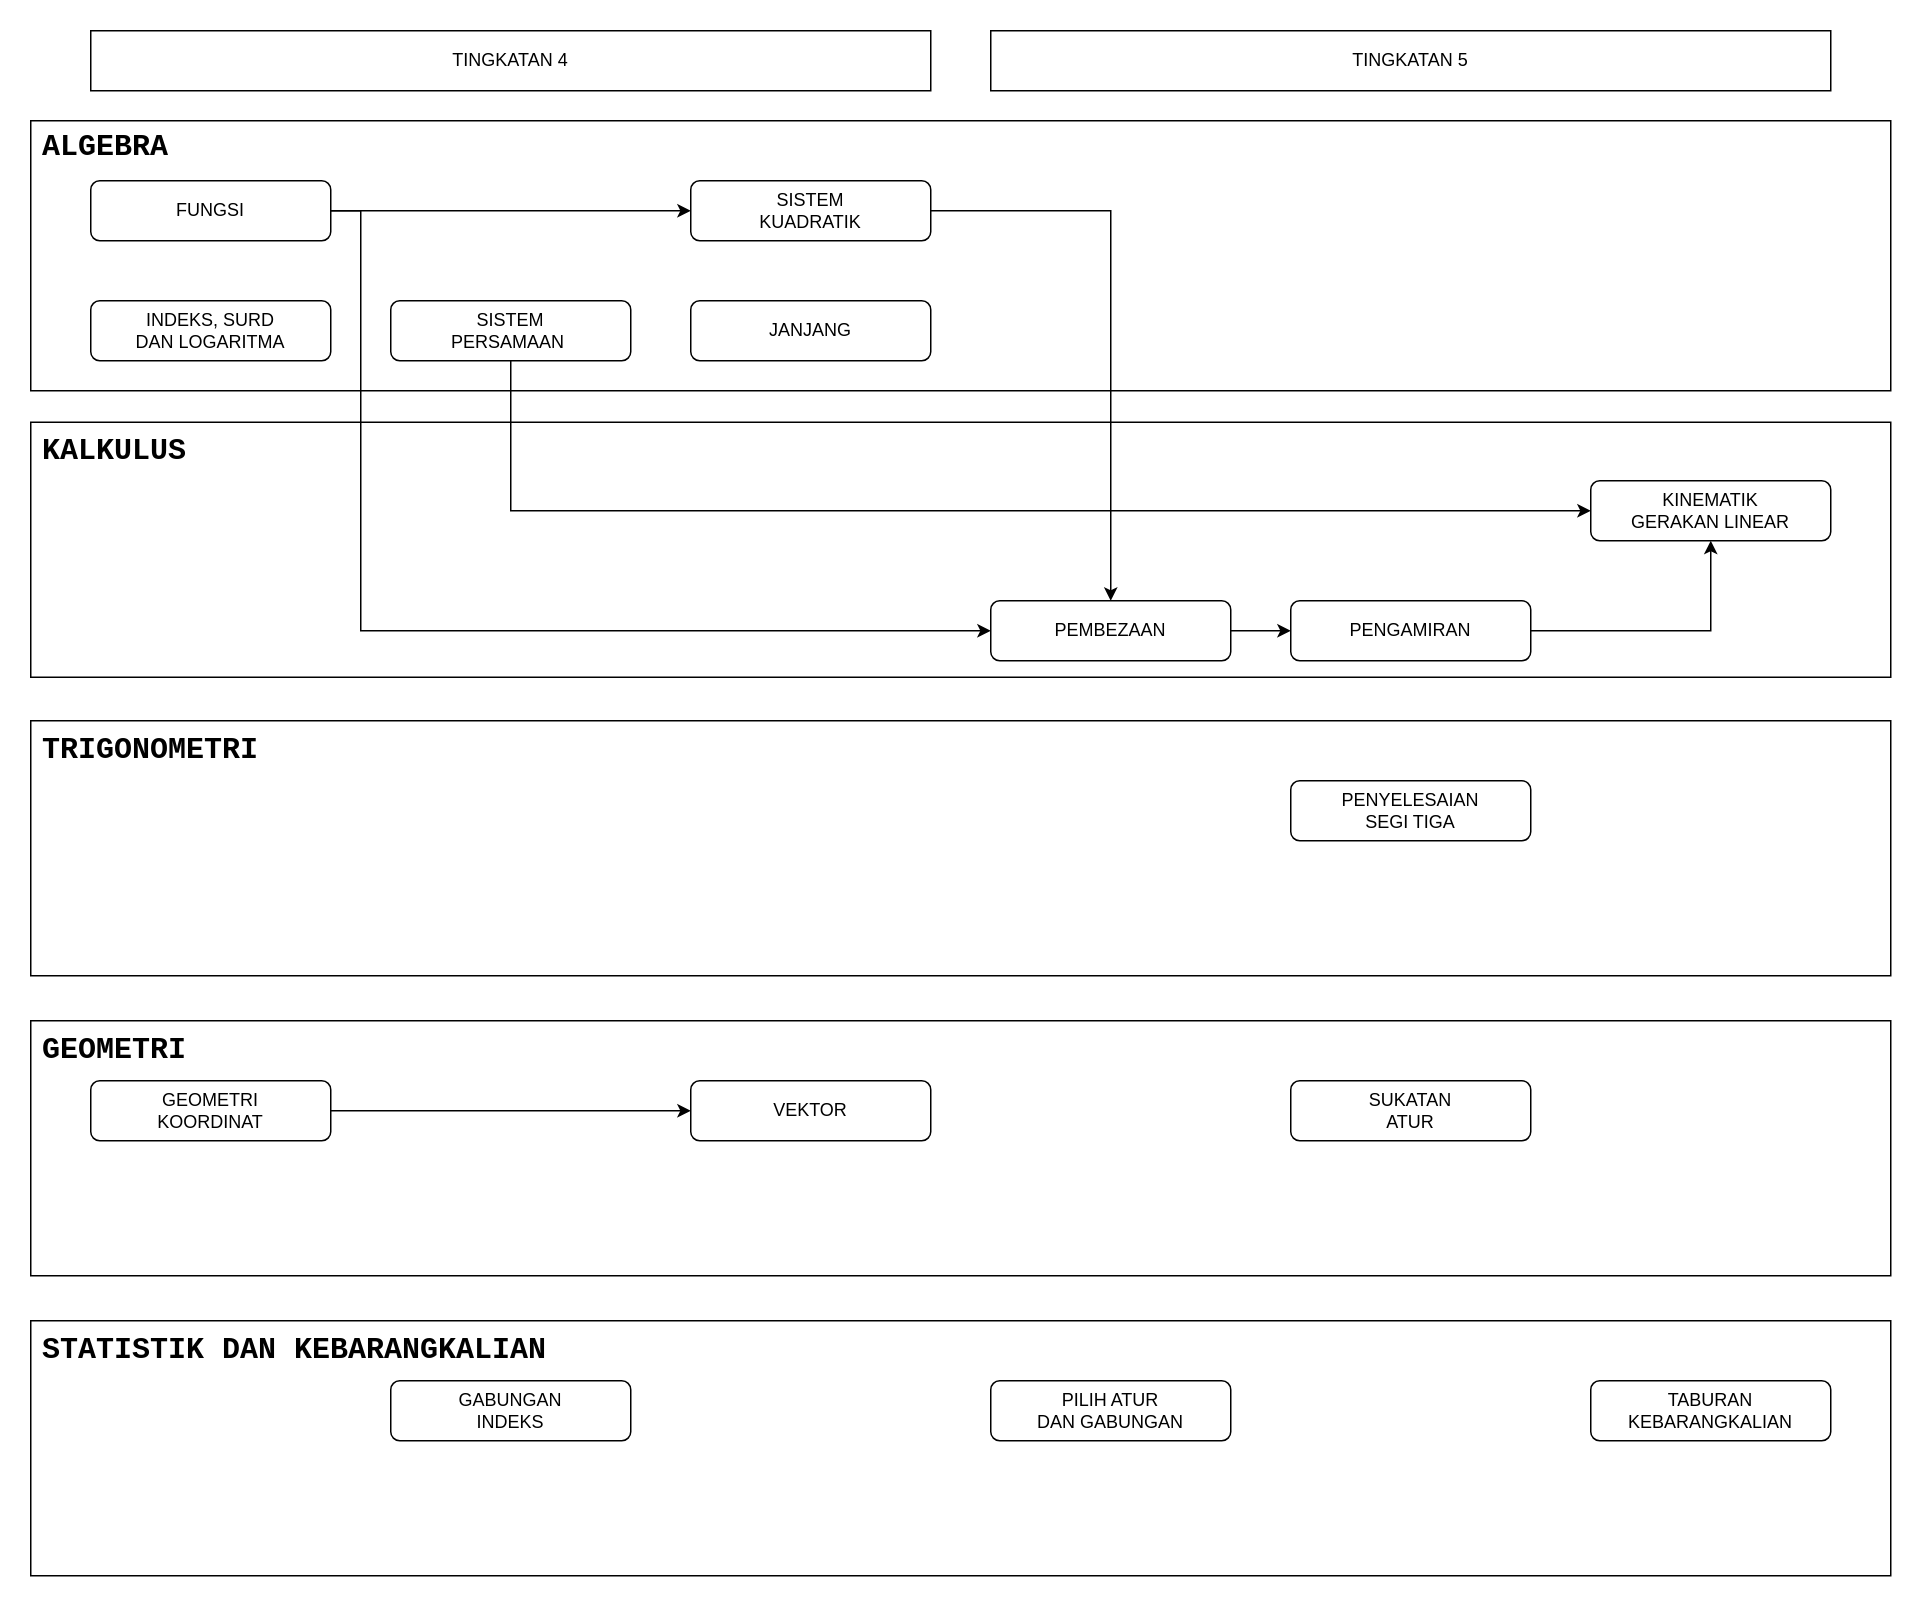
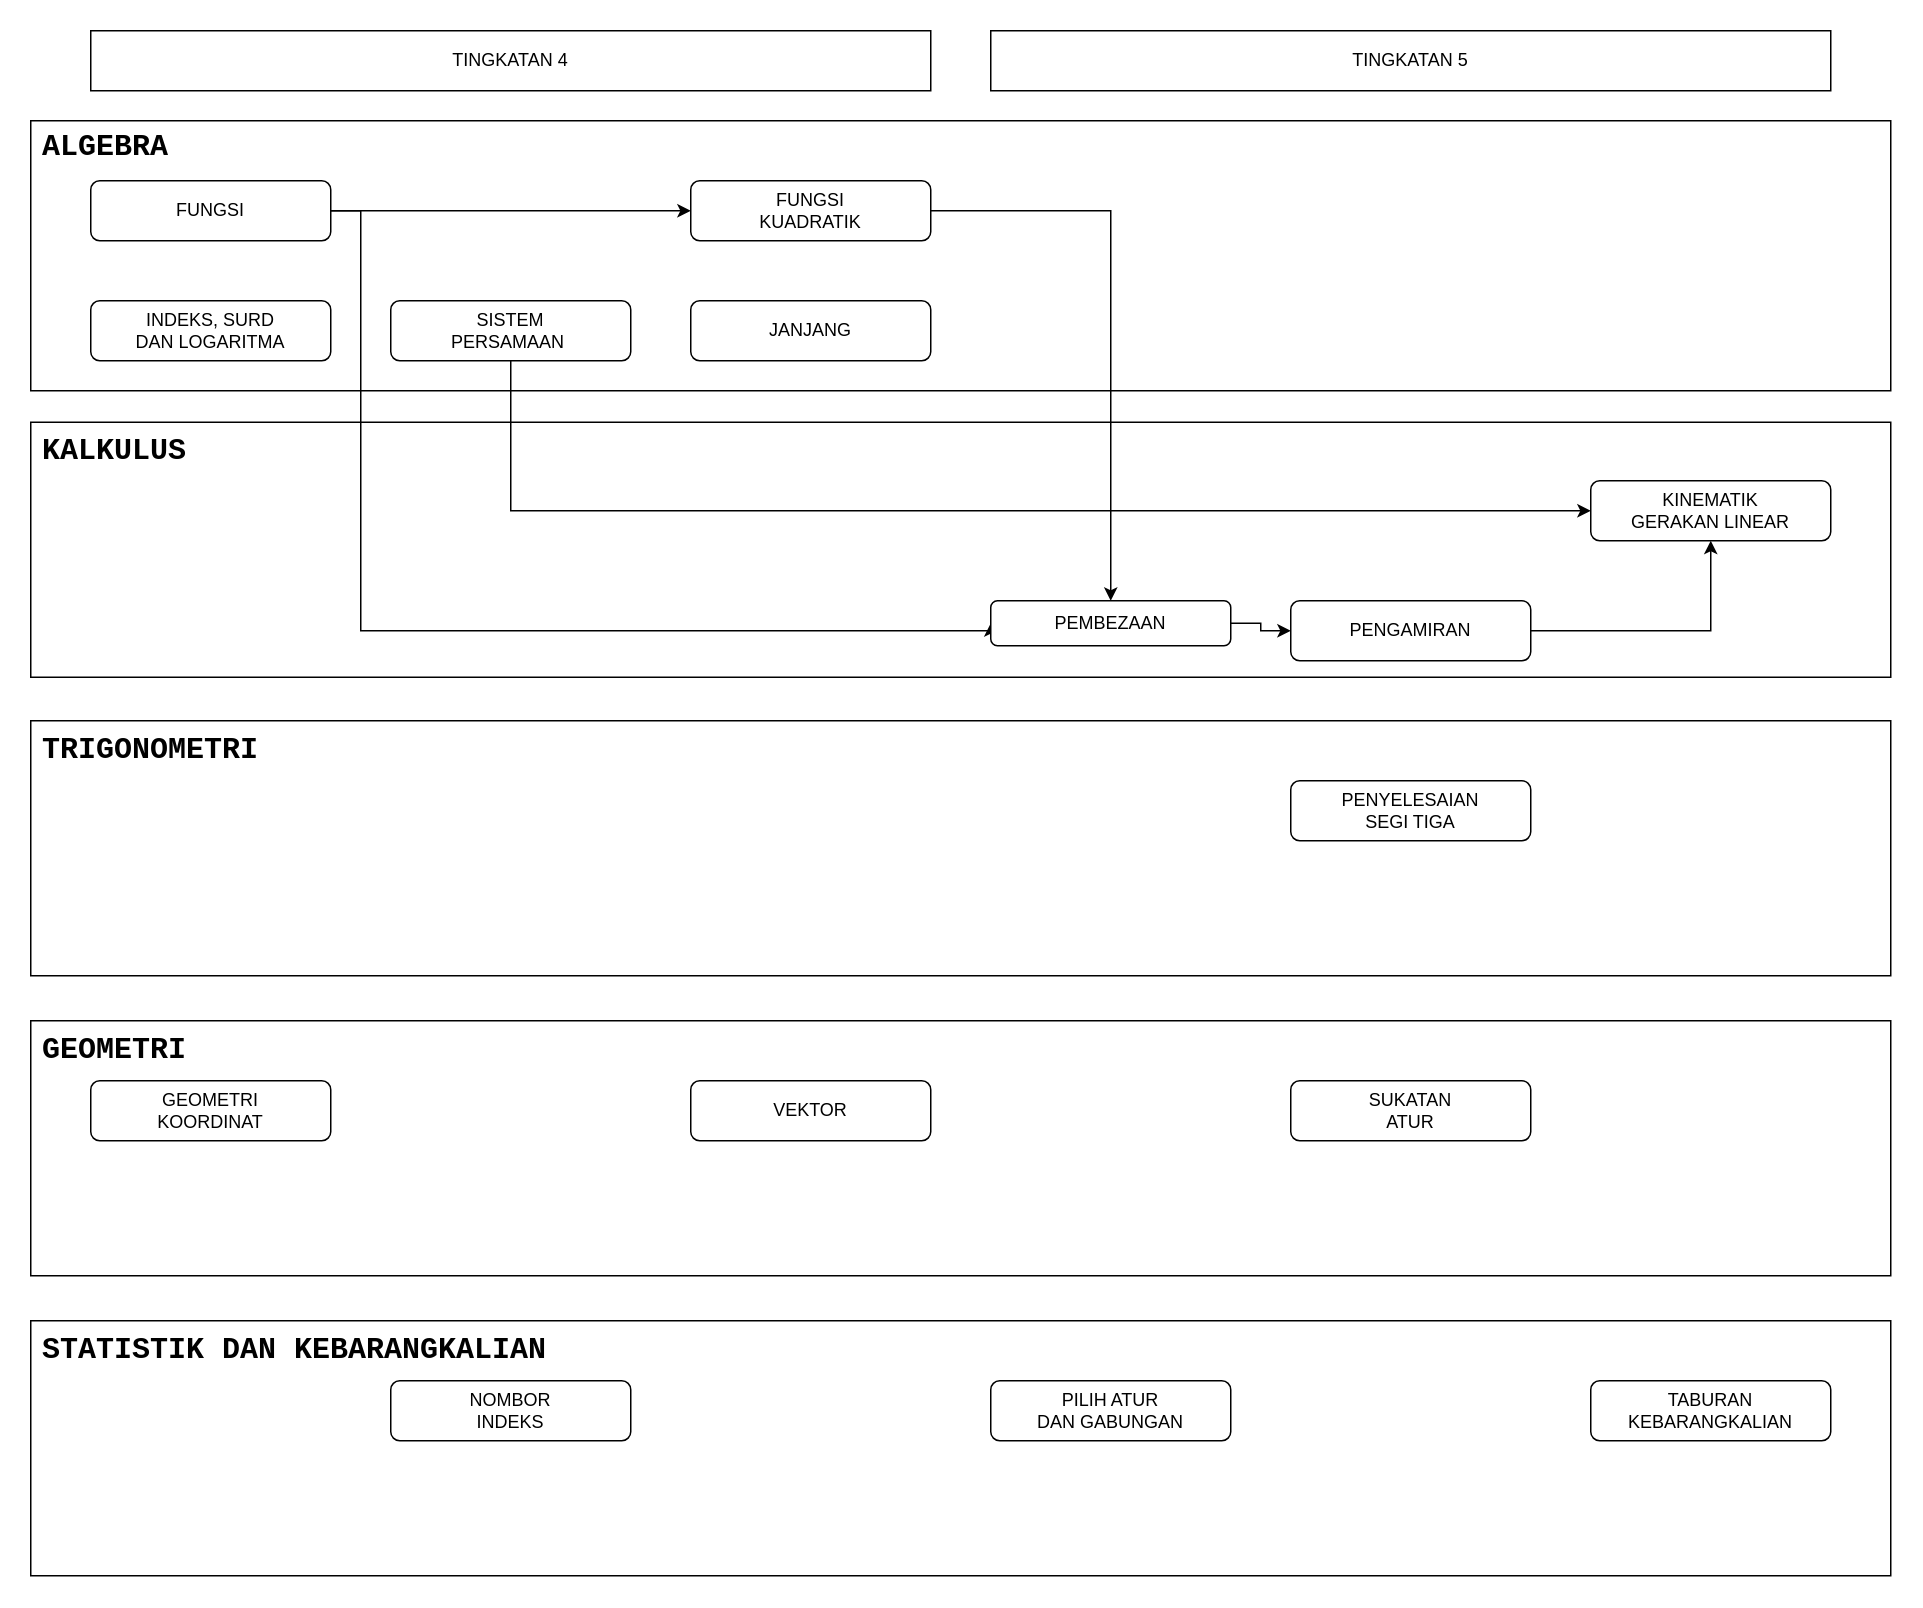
node "SISTEM KUADRATIK": label "SISTEM KUADRATIK" -> "FUNGSI KUADRATIK"
node "PEMBEZAAN": size 240x60 -> 240x45
edge "GEOMETRI KOORDINAT" -> "VEKTOR": removed
node "GABUNGAN INDEKS": label "GABUNGAN INDEKS" -> "NOMBOR INDEKS"
